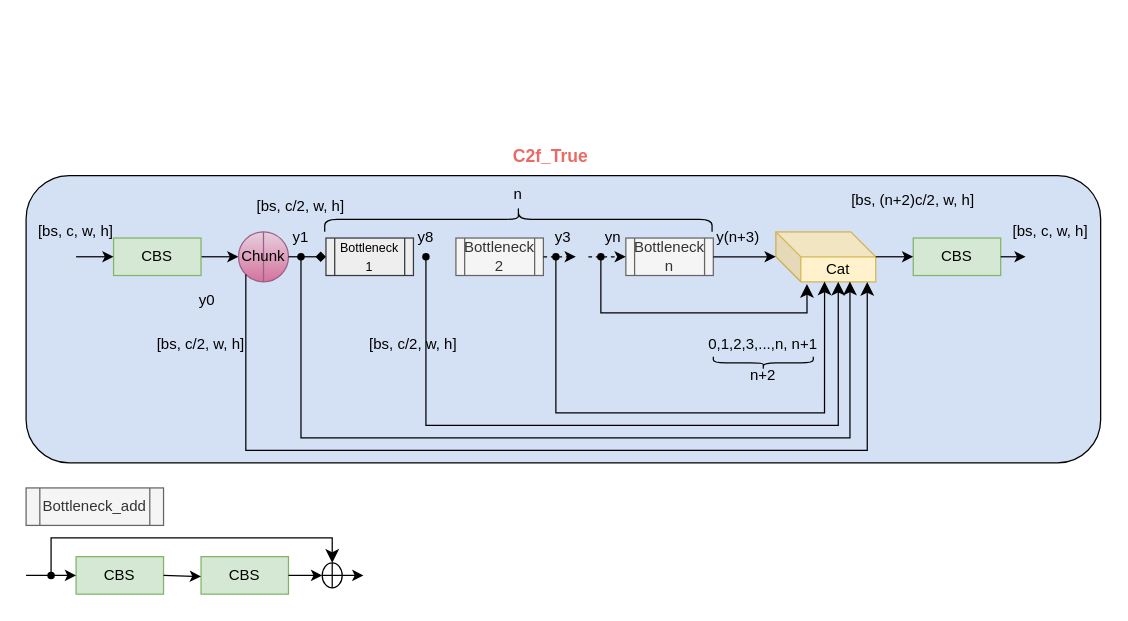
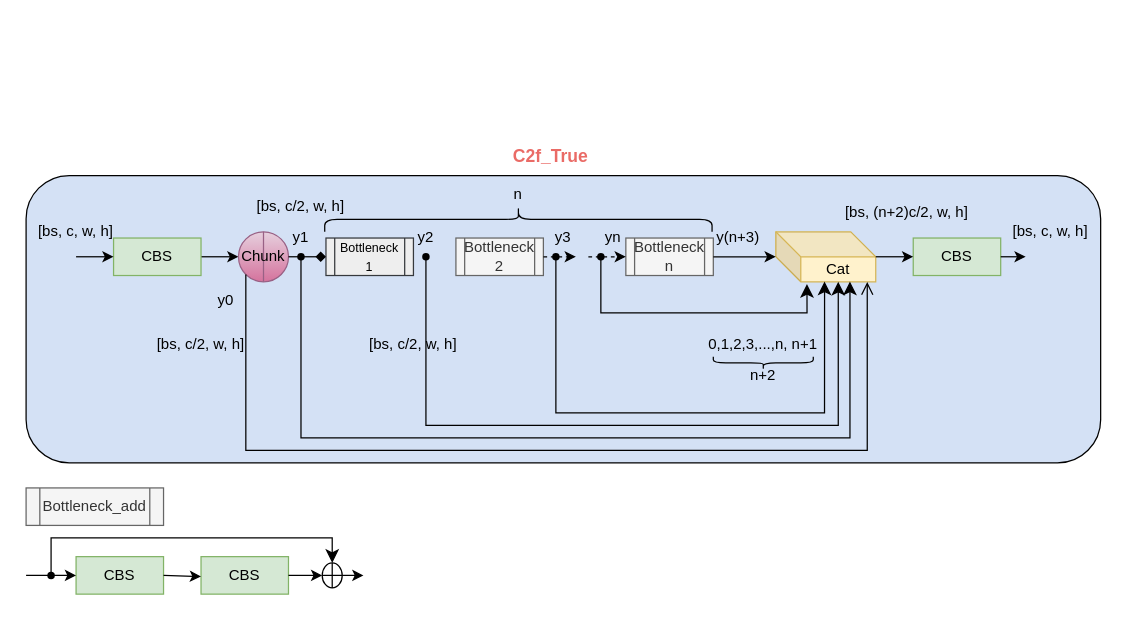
node "[bs, (n+2)c/2, w, h]": moved (913, 201) -> (907, 213)
node "y8": label "y8" -> "y2"
edge "Chunk" -> "Cat": arrowhead classic -> open
node "y0": moved (207, 301) -> (226, 301)
